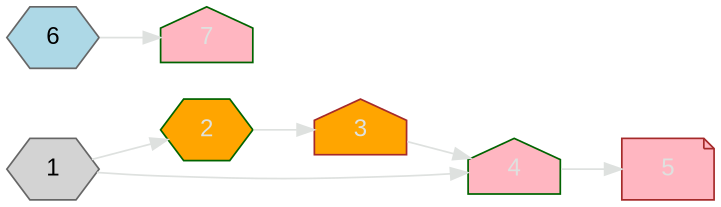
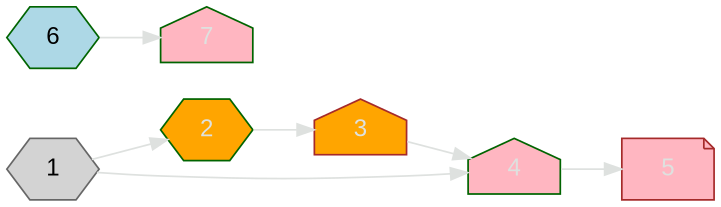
node "6": color gray40 -> darkgreen
